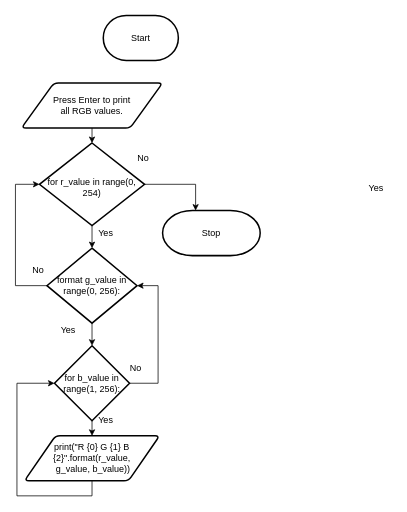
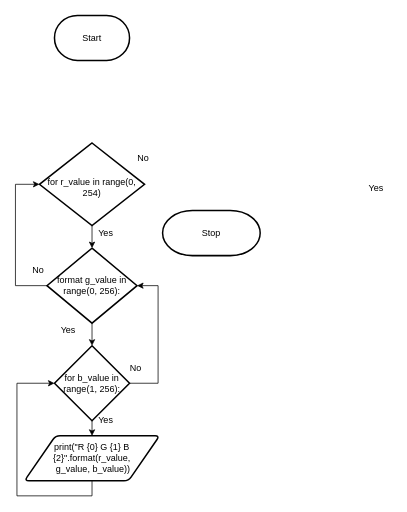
node "Start": moved (141, 38) -> (92, 38)
node "Press Enter to print all RGB values.": removed
edge "Press Enter to print all RGB values." -> "for r_value in range(0, 254)": removed
edge "for r_value in range(0, 254)" -> "Stop": removed
